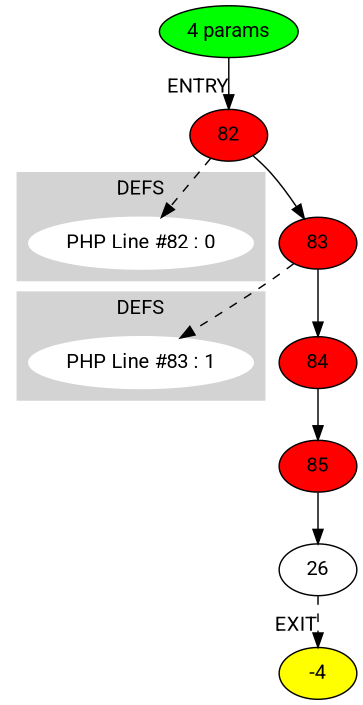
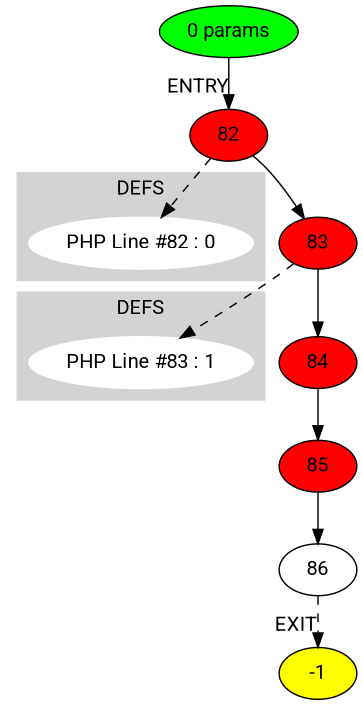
node "4 params": label "4 params" -> "0 params"
node "26": label "26" -> "86"
node "-4": label "-4" -> "-1"
